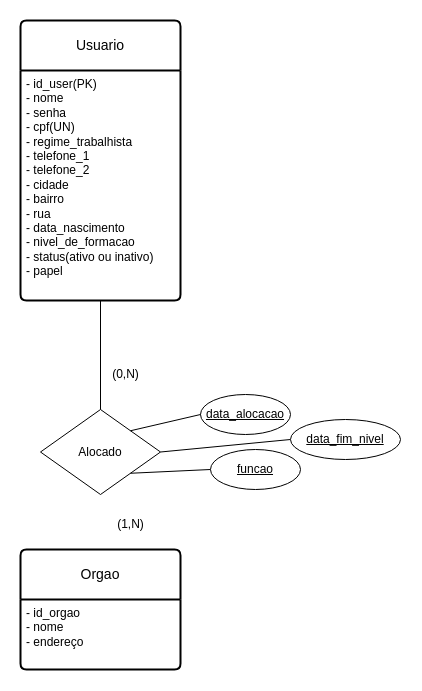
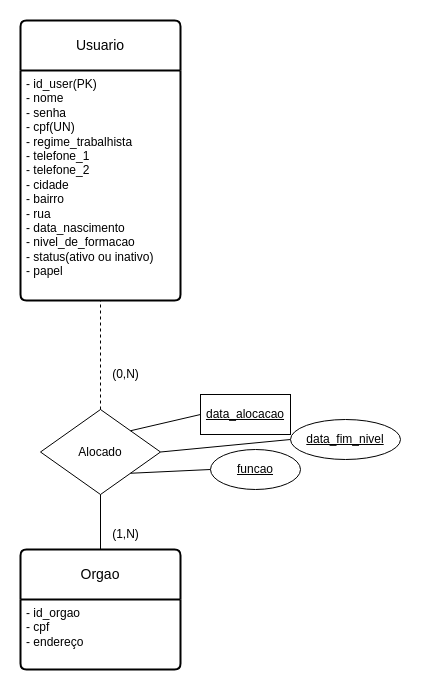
edge "Usuario" -- "Alocado": style solid -> dashed
node "data_alocacao": shape ellipse -> rectangle
edge "Alocado" -- "Orgao": added
node "(1,N)": moved (131, 525) -> (126, 535)
node "- id_orgao - nome - endereço": label "- id_orgao - nome - endereço" -> "- id_orgao - cpf - endereço"
